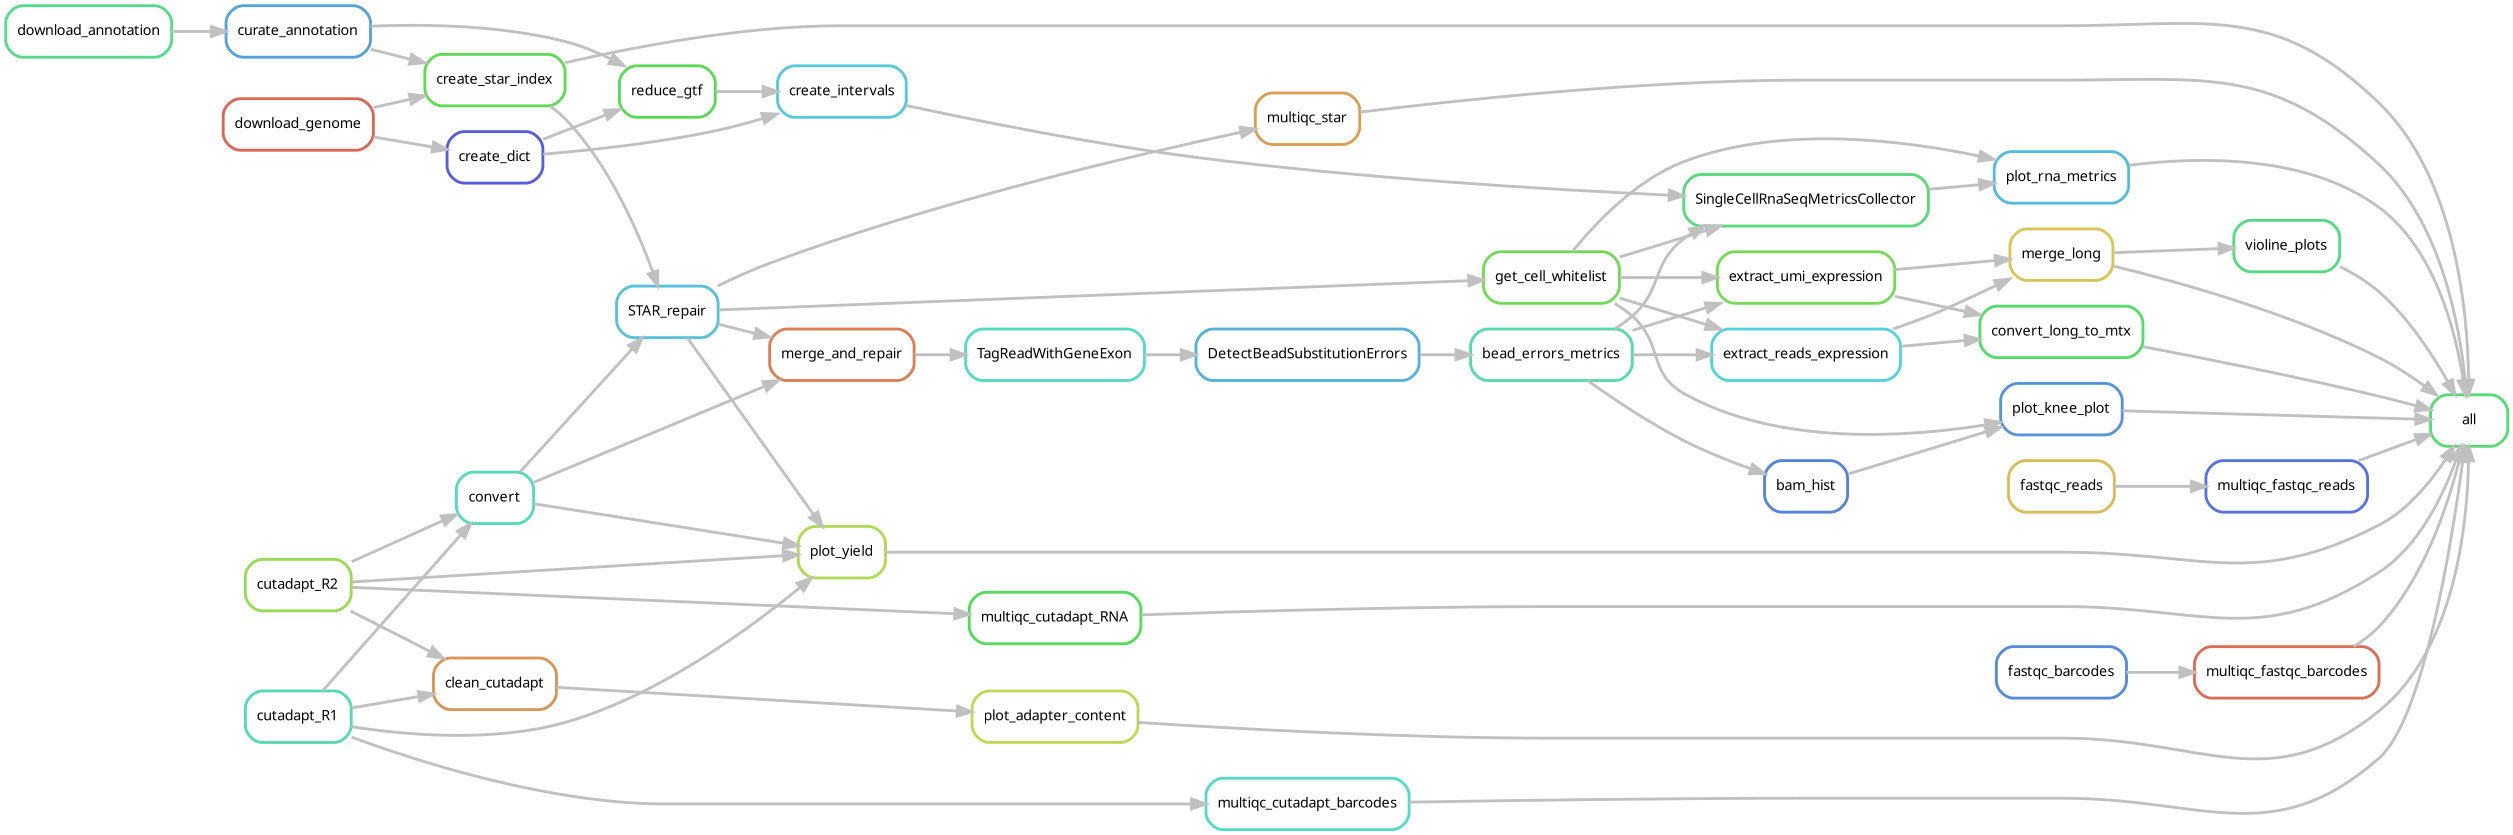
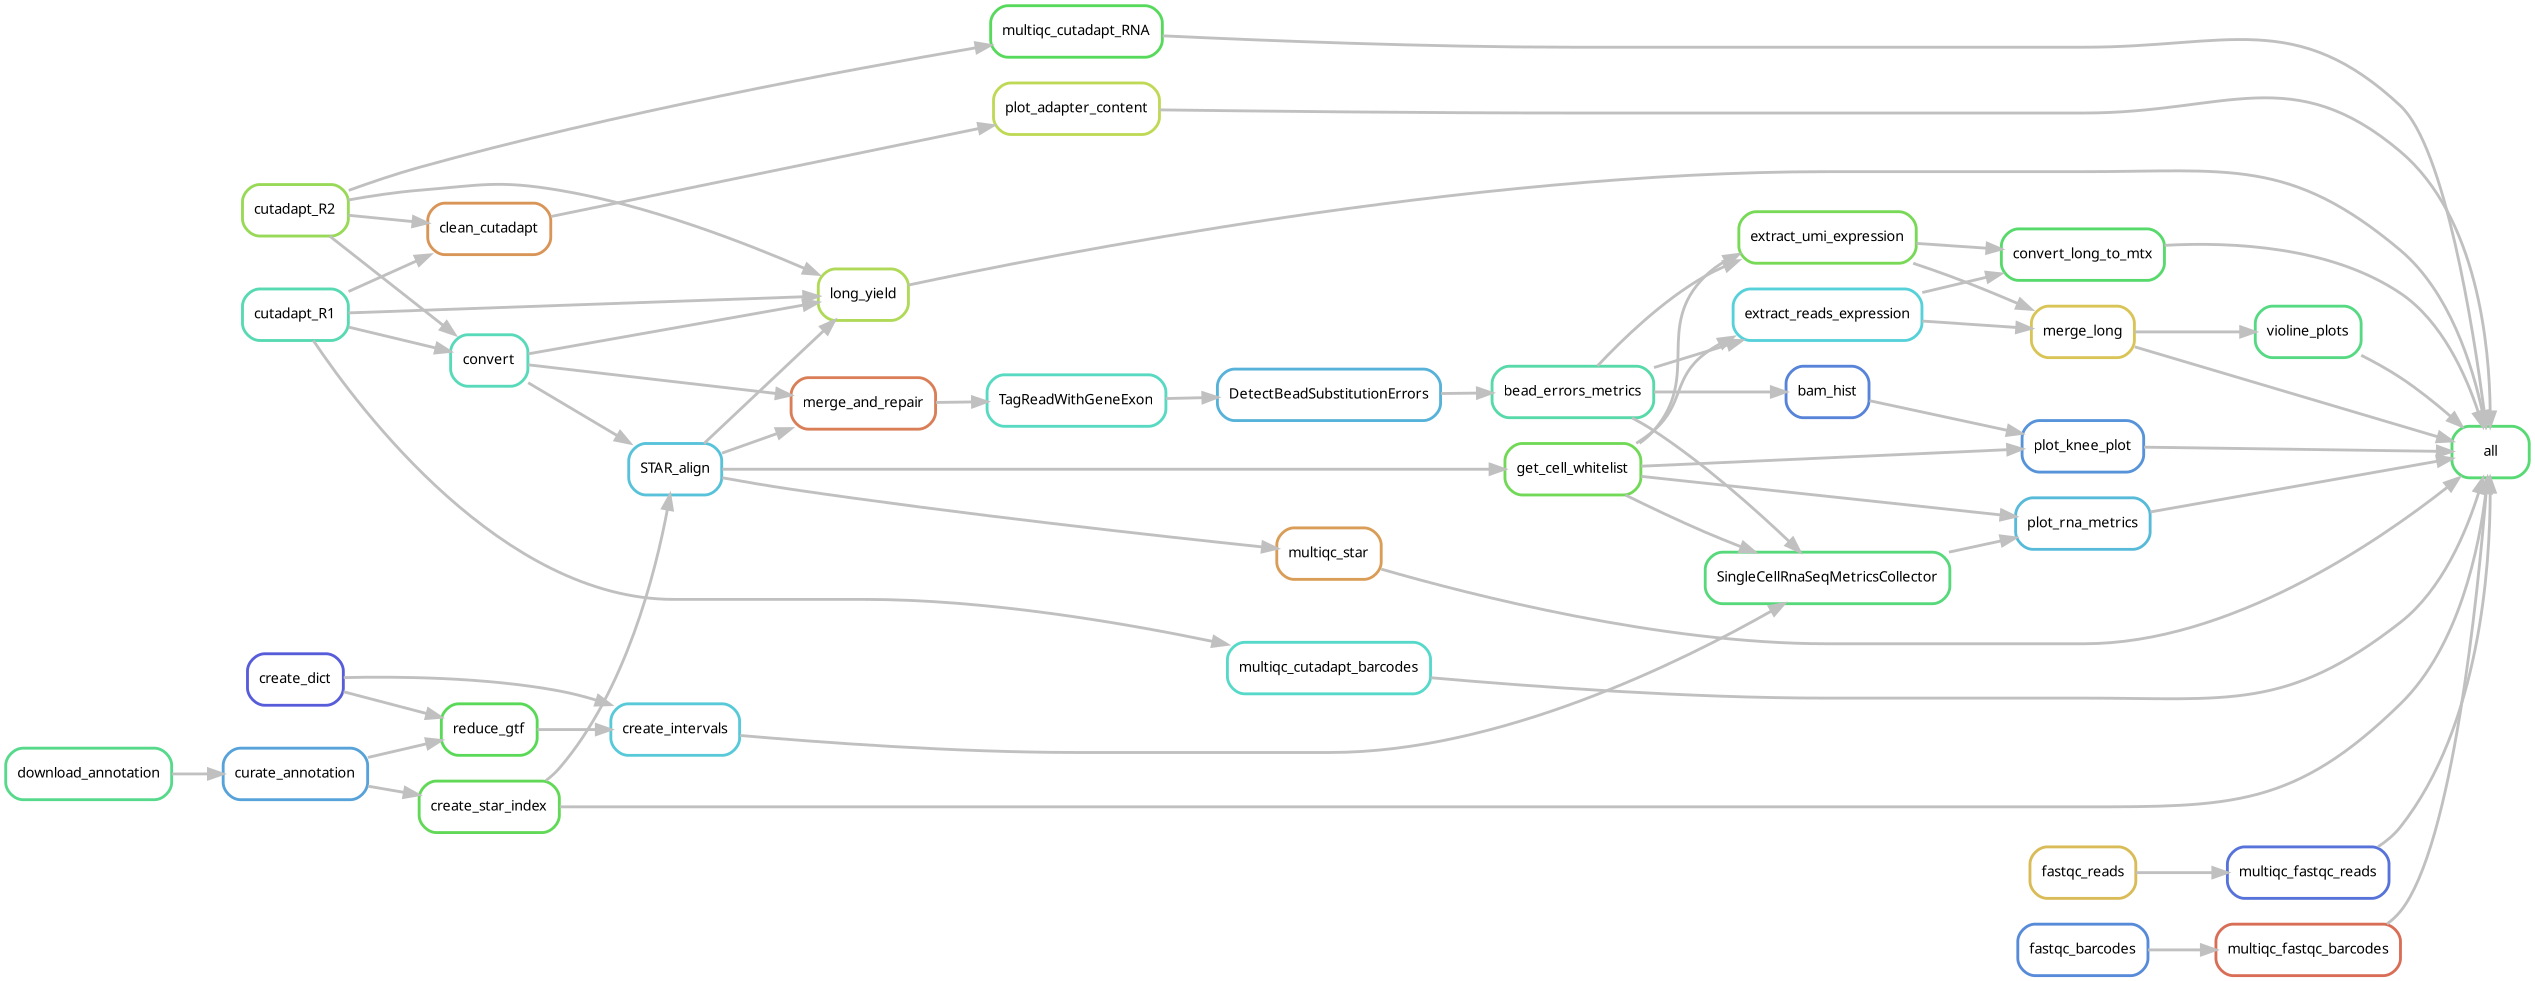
node "download_genome": removed
node "STAR_repair": label "STAR_repair" -> "STAR_align"
node "plot_yield": label "plot_yield" -> "long_yield"
